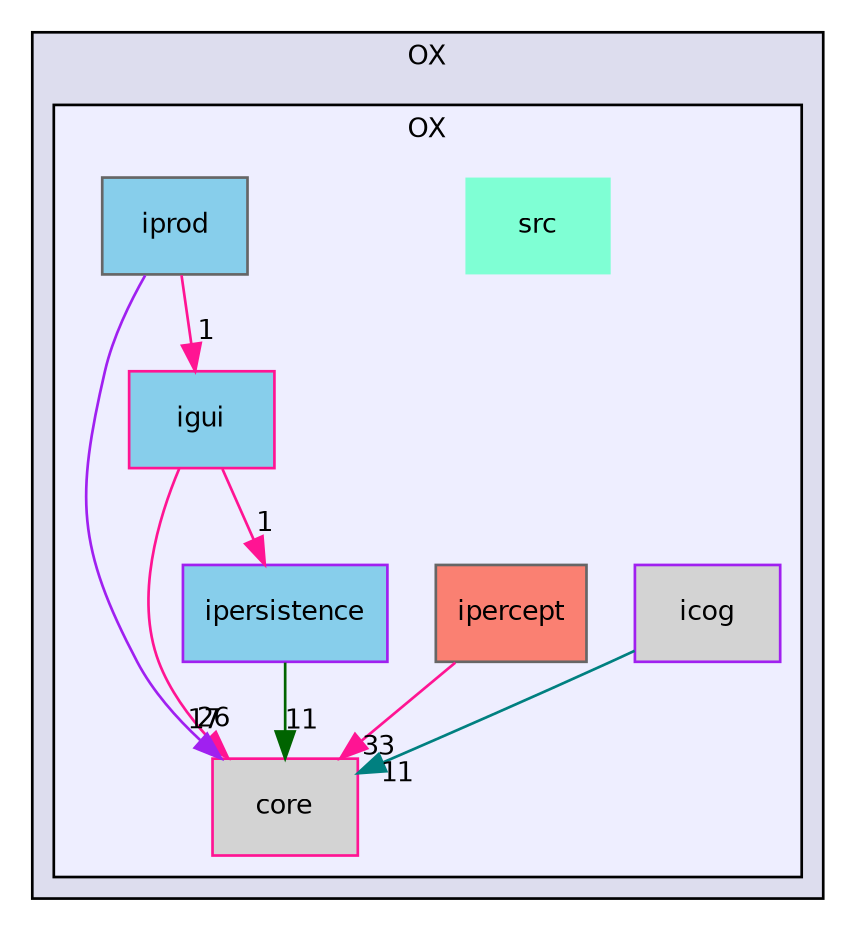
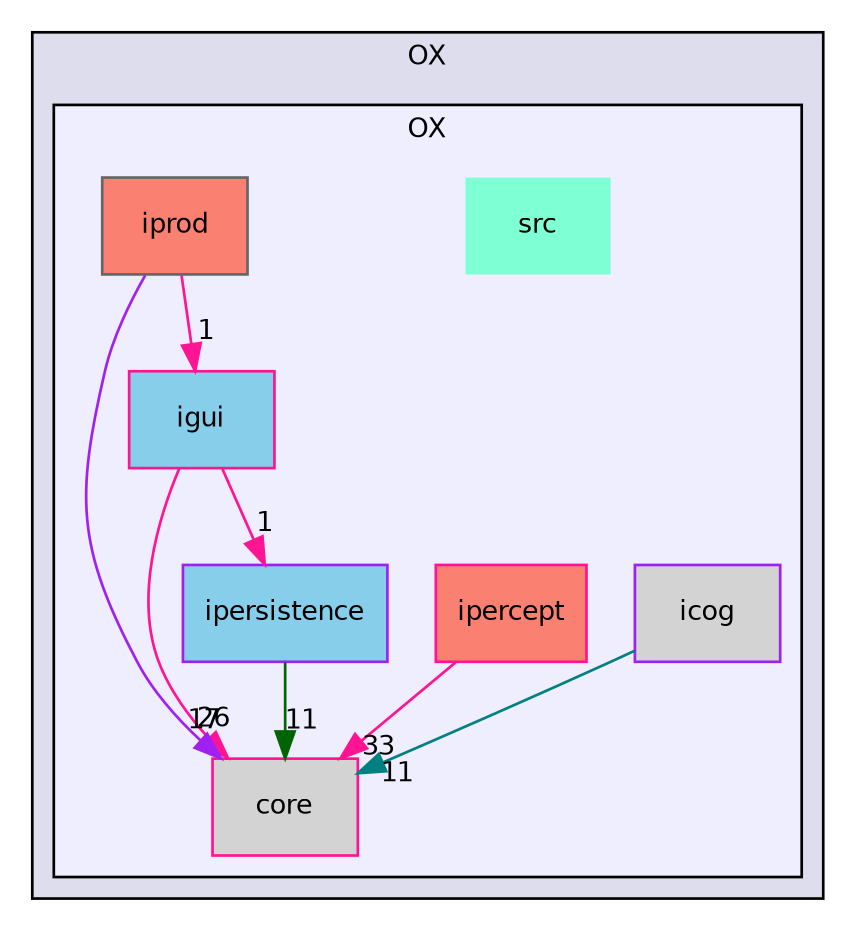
node "iprod": fillcolor skyblue -> salmon
node "ipercept": color gray40 -> deeppink
